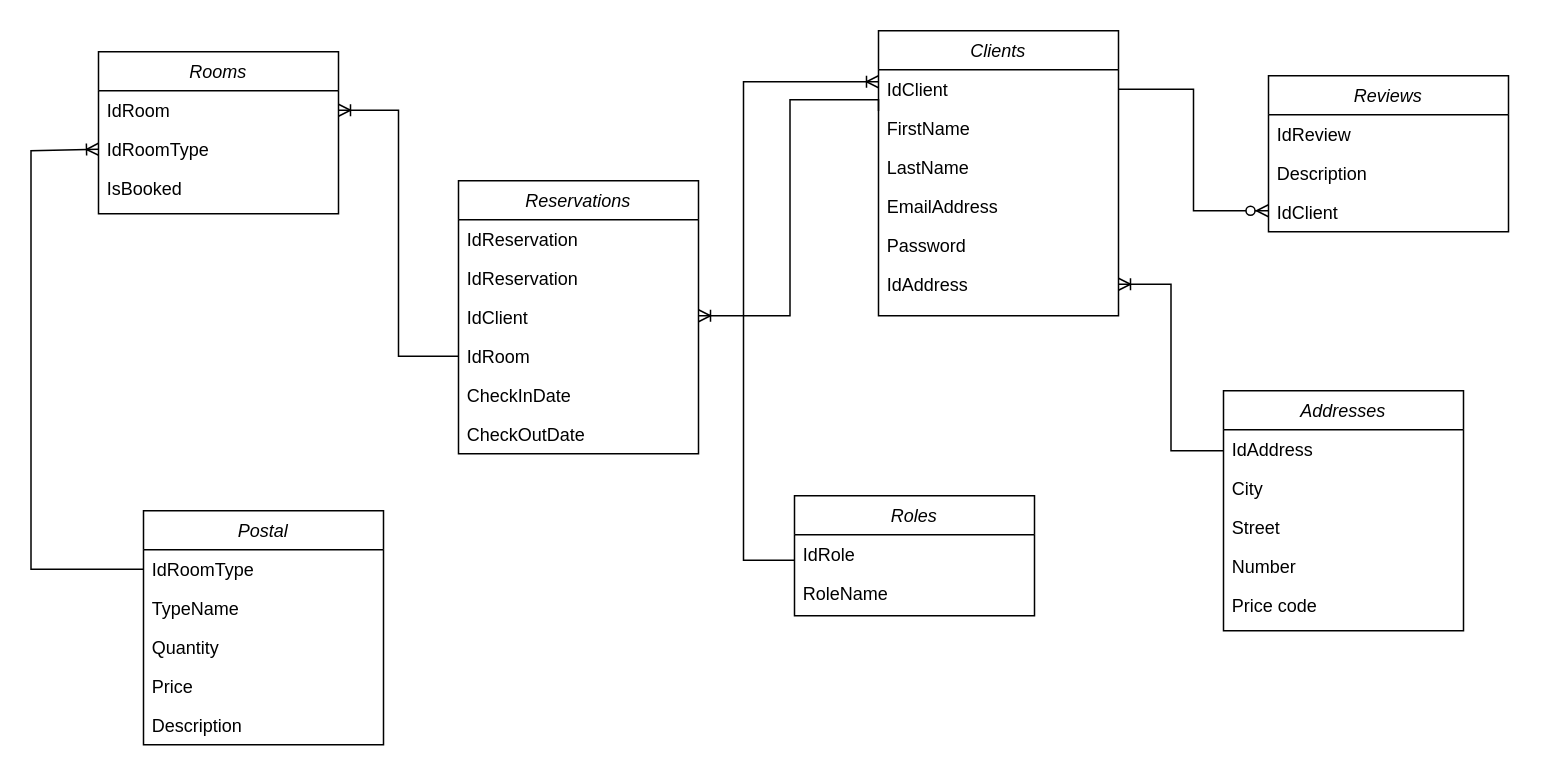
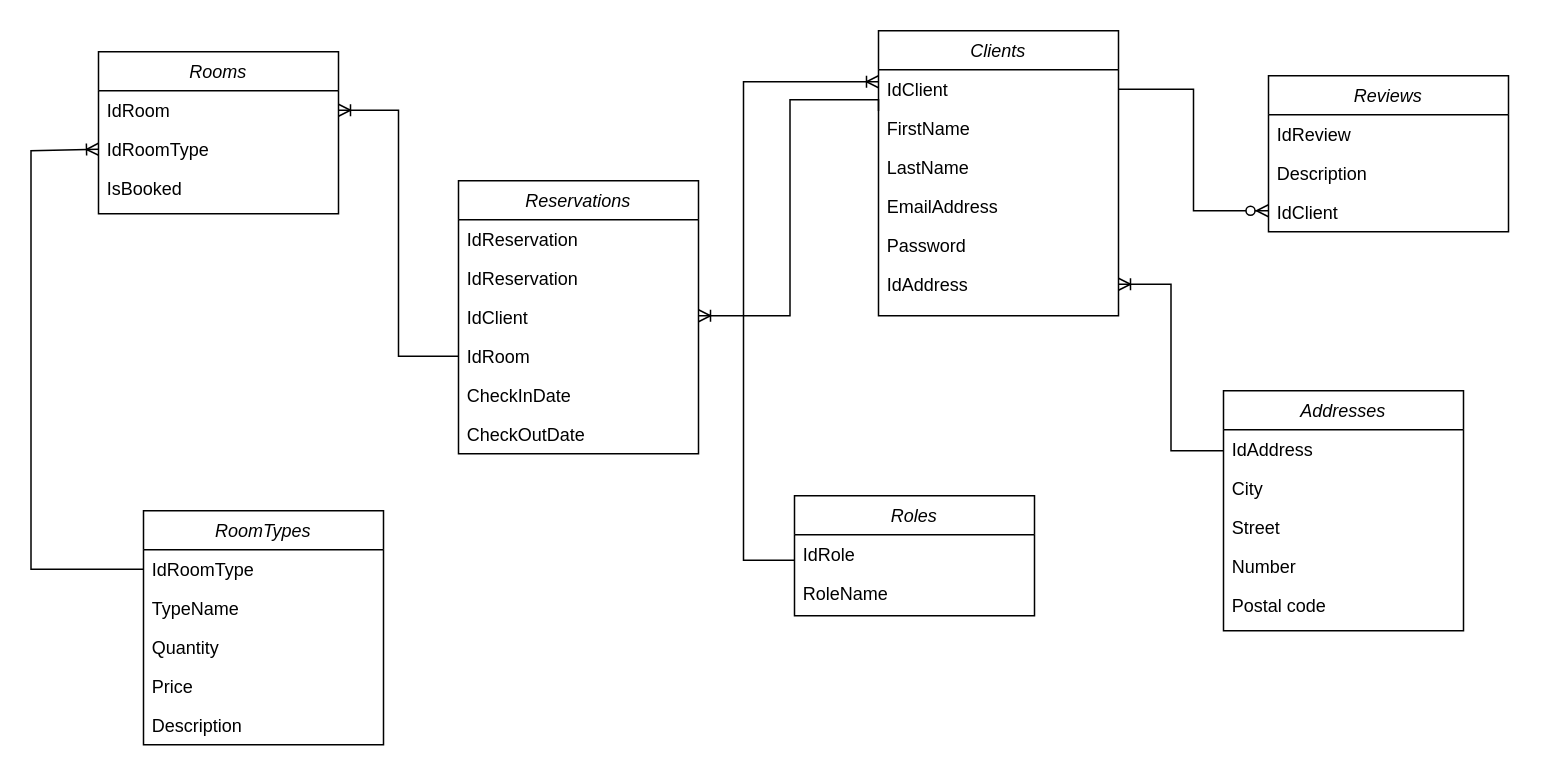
node "Postal": label "Postal" -> "RoomTypes"
node "Price code": label "Price code" -> "Postal code"
